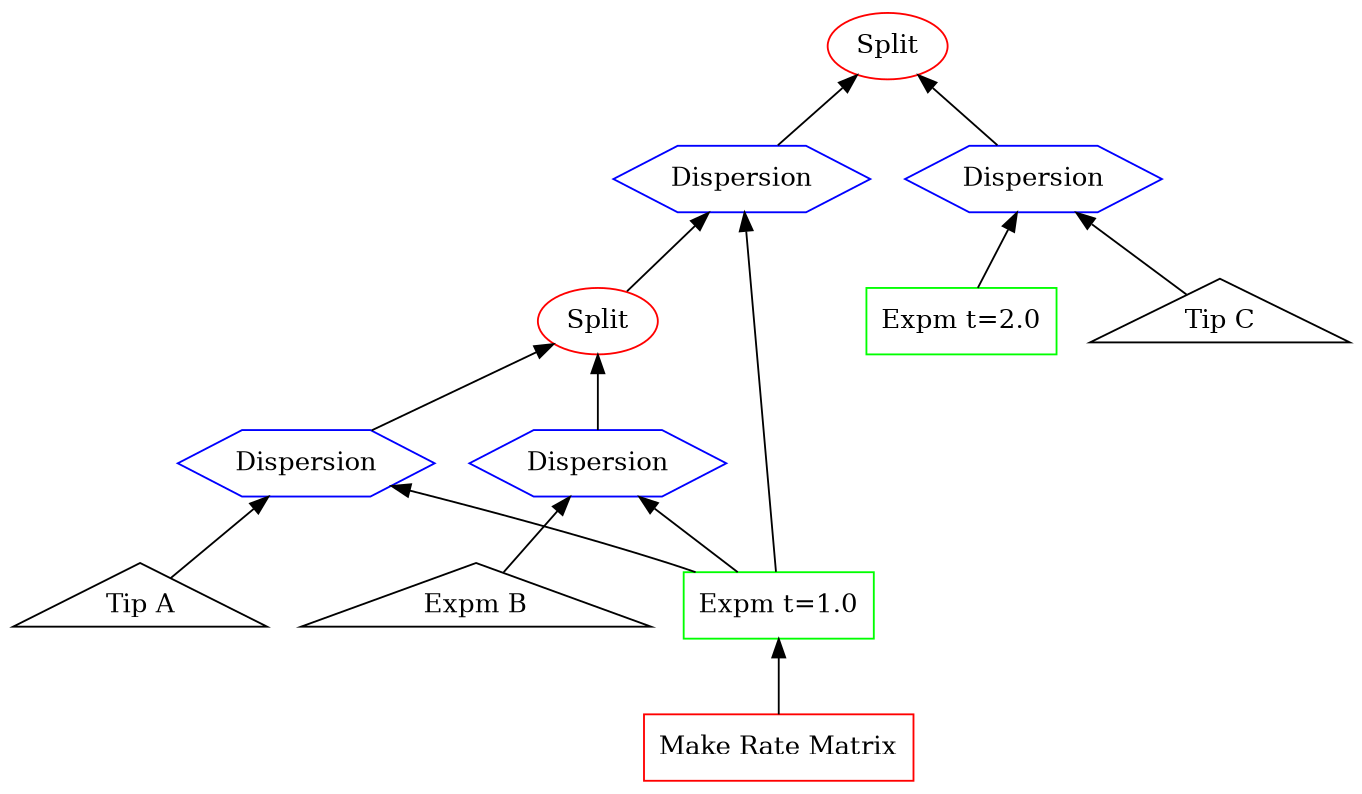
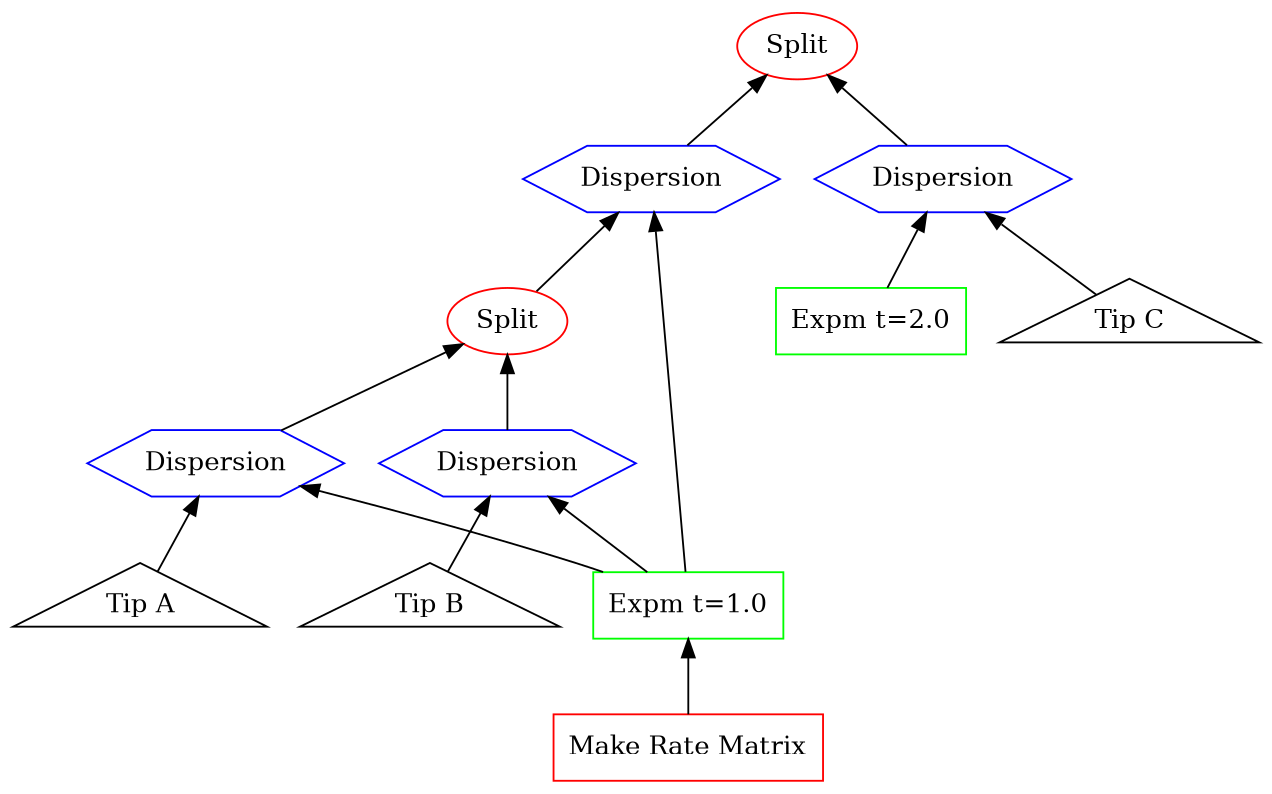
node "Expm B": label "Expm B" -> "Tip B"
